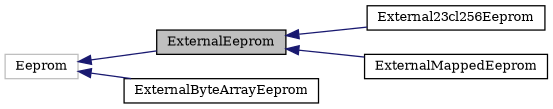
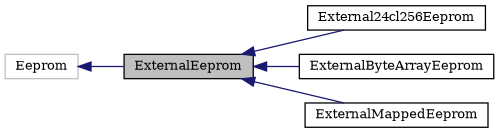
node "External23cl256Eeprom": label "External23cl256Eeprom" -> "External24cl256Eeprom"
edge "ExternalByteArrayEeprom" -> "Eeprom": now "ExternalByteArrayEeprom" -> "ExternalEeprom"
